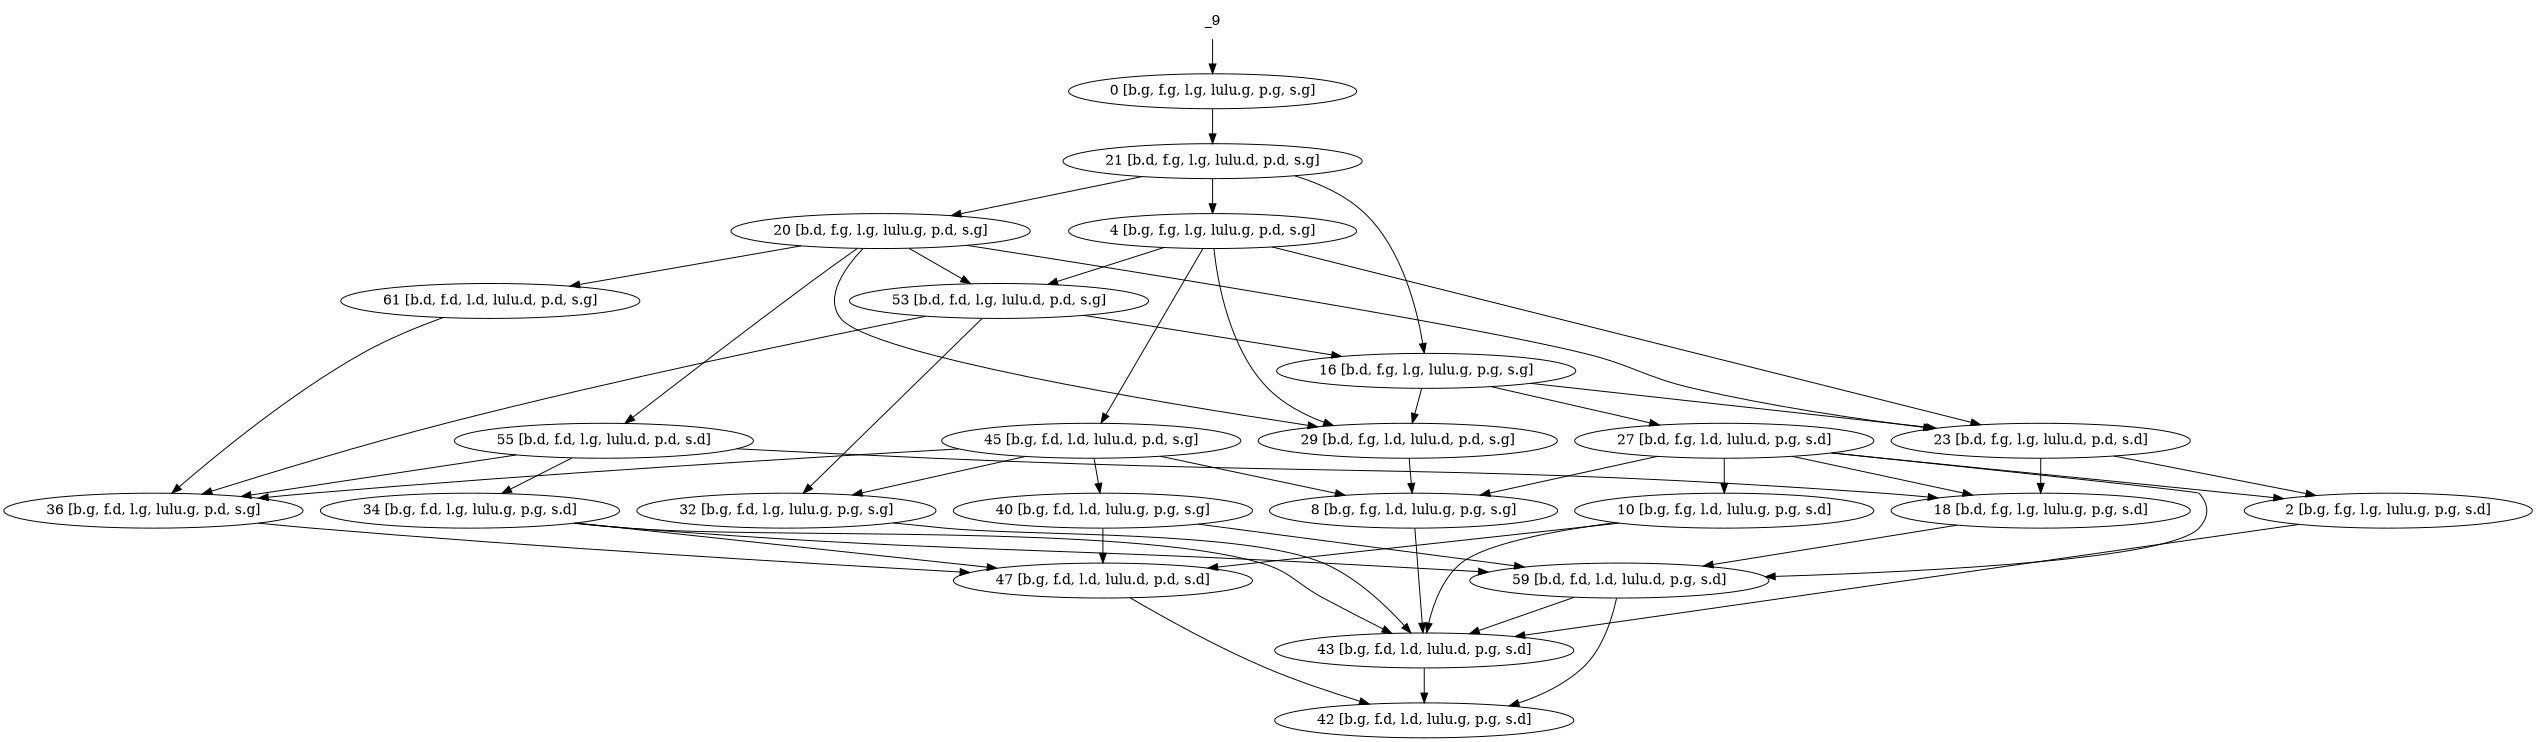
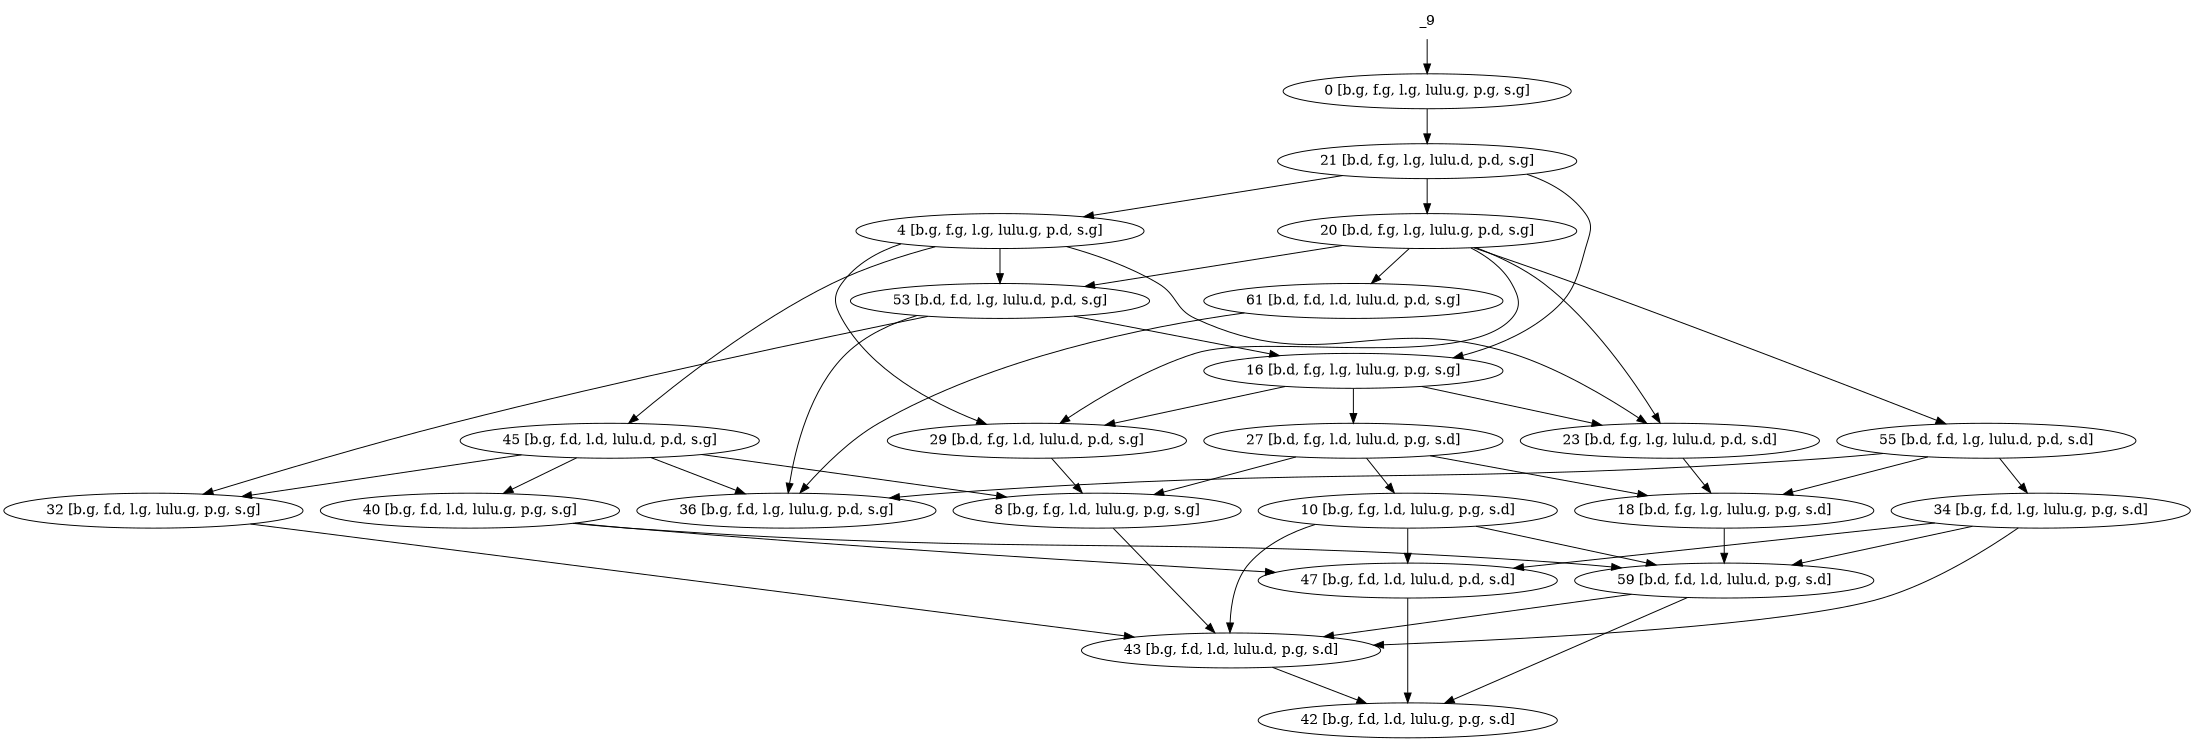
node "2 [b.g, f.g, l.g, lulu.g, p.g, s.d]": removed
edge "27 [b.d, f.g, l.d, lulu.d, p.g, s.d]" -> "59 [b.d, f.d, l.d, lulu.d, p.g, s.d]": now "10 [b.g, f.g, l.d, lulu.g, p.g, s.d]" -> "59 [b.d, f.d, l.d, lulu.d, p.g, s.d]"
edge "36 [b.g, f.d, l.g, lulu.g, p.d, s.g]" -> "47 [b.g, f.d, l.d, lulu.d, p.d, s.d]": removed
